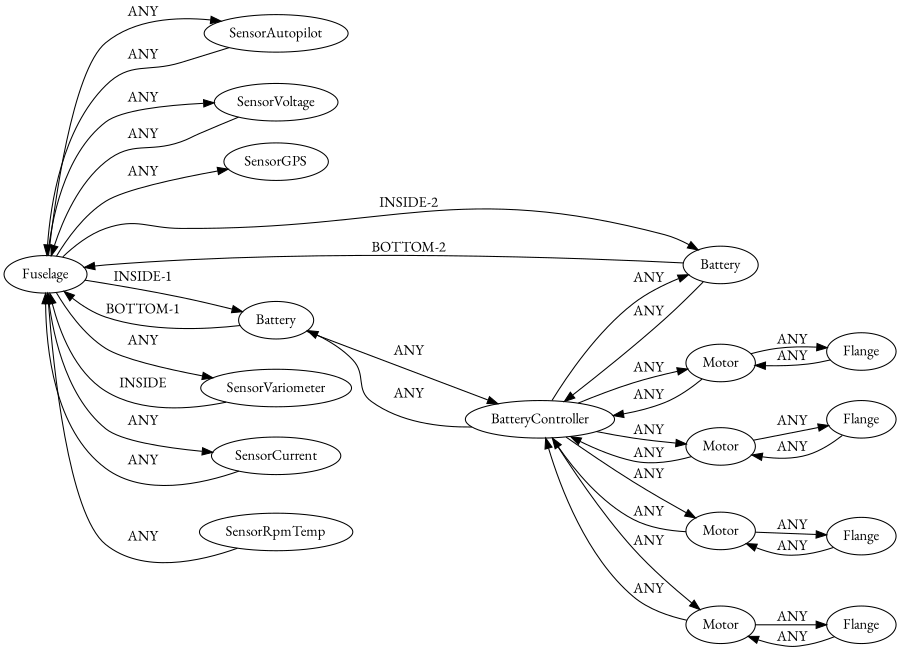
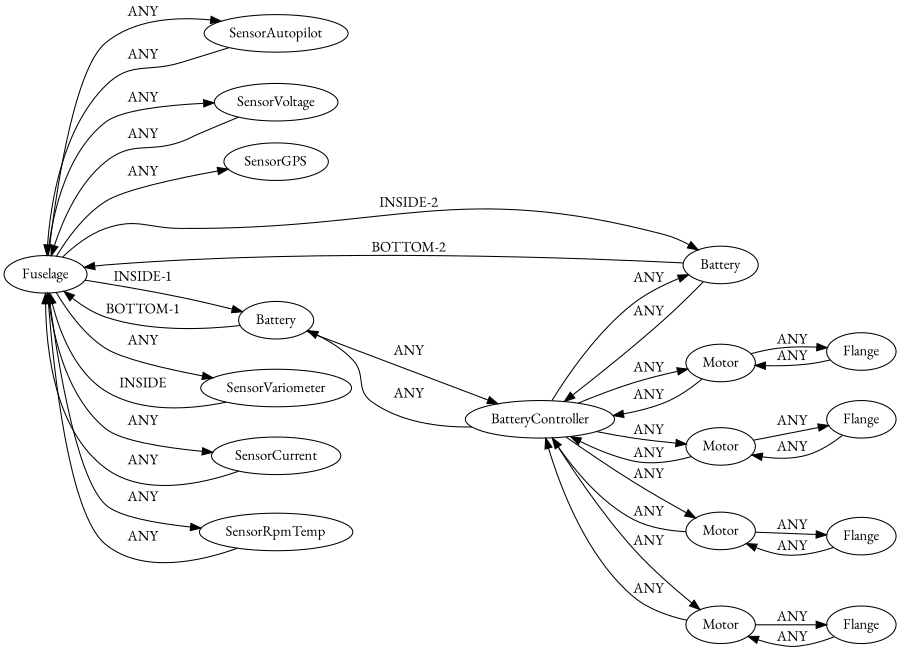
edge "Fuselage" -> "SensorRpmTemp": added, label "ANY"
